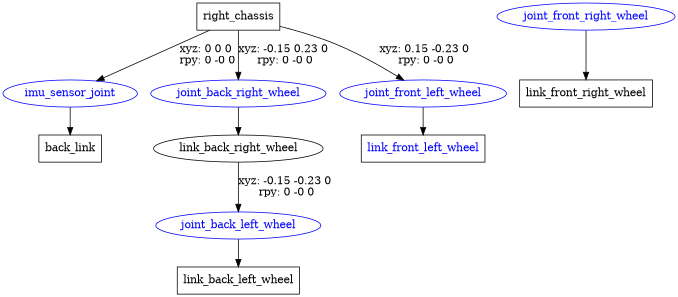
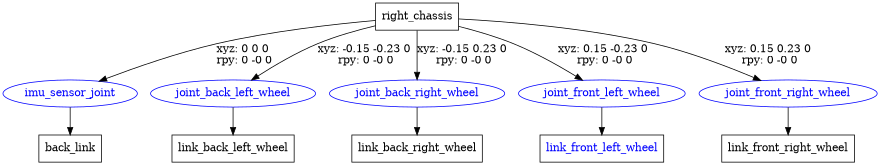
edge "right_chassis" -> "joint_front_right_wheel": added, label "xyz: 0.15 0.23 0 rpy: 0 -0 0"
node "link_back_right_wheel": shape ellipse -> box
edge "link_back_right_wheel" -> "joint_back_left_wheel": now "right_chassis" -> "joint_back_left_wheel"
